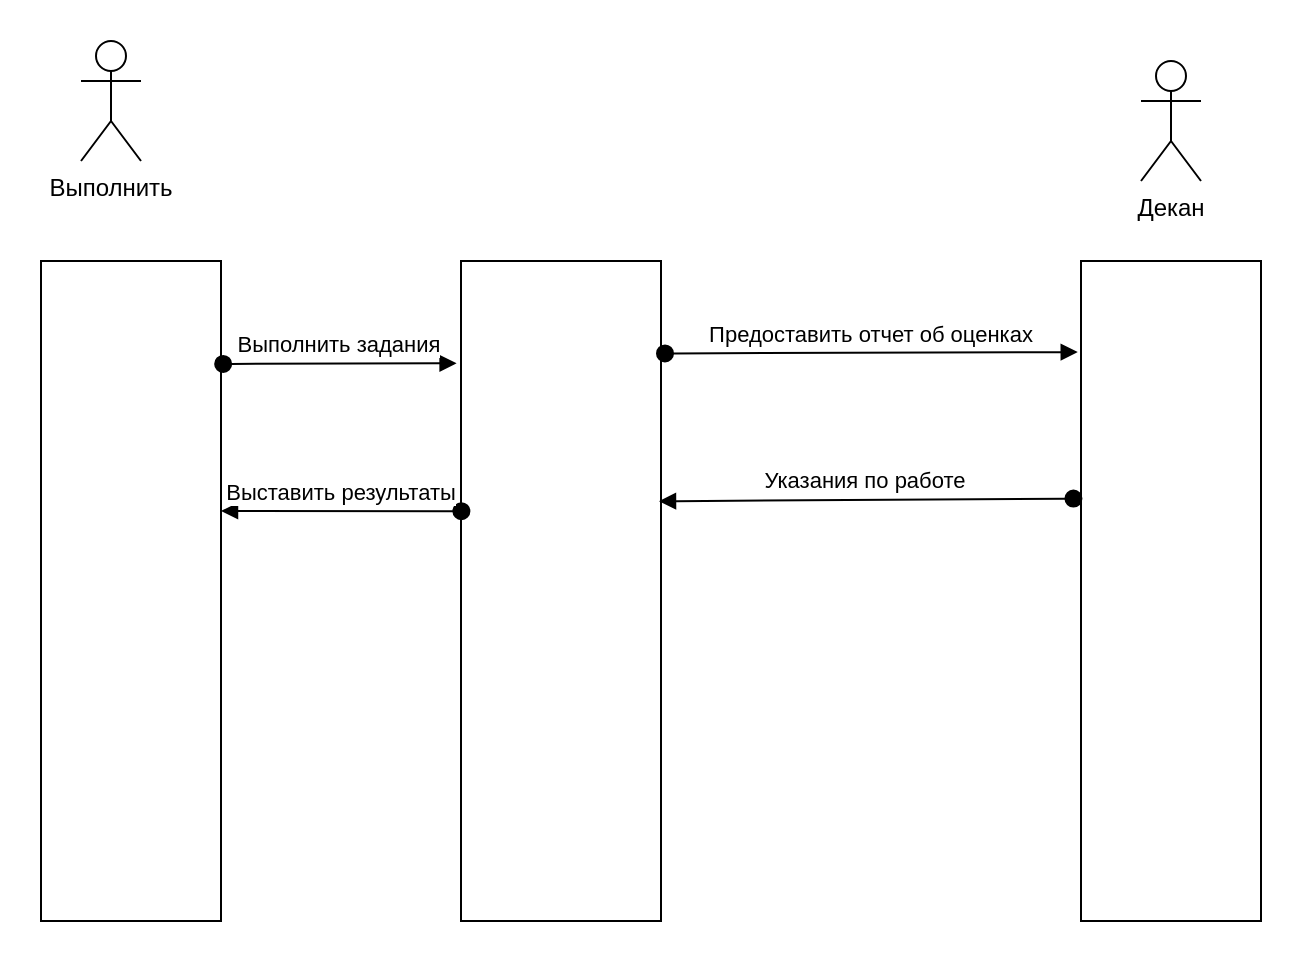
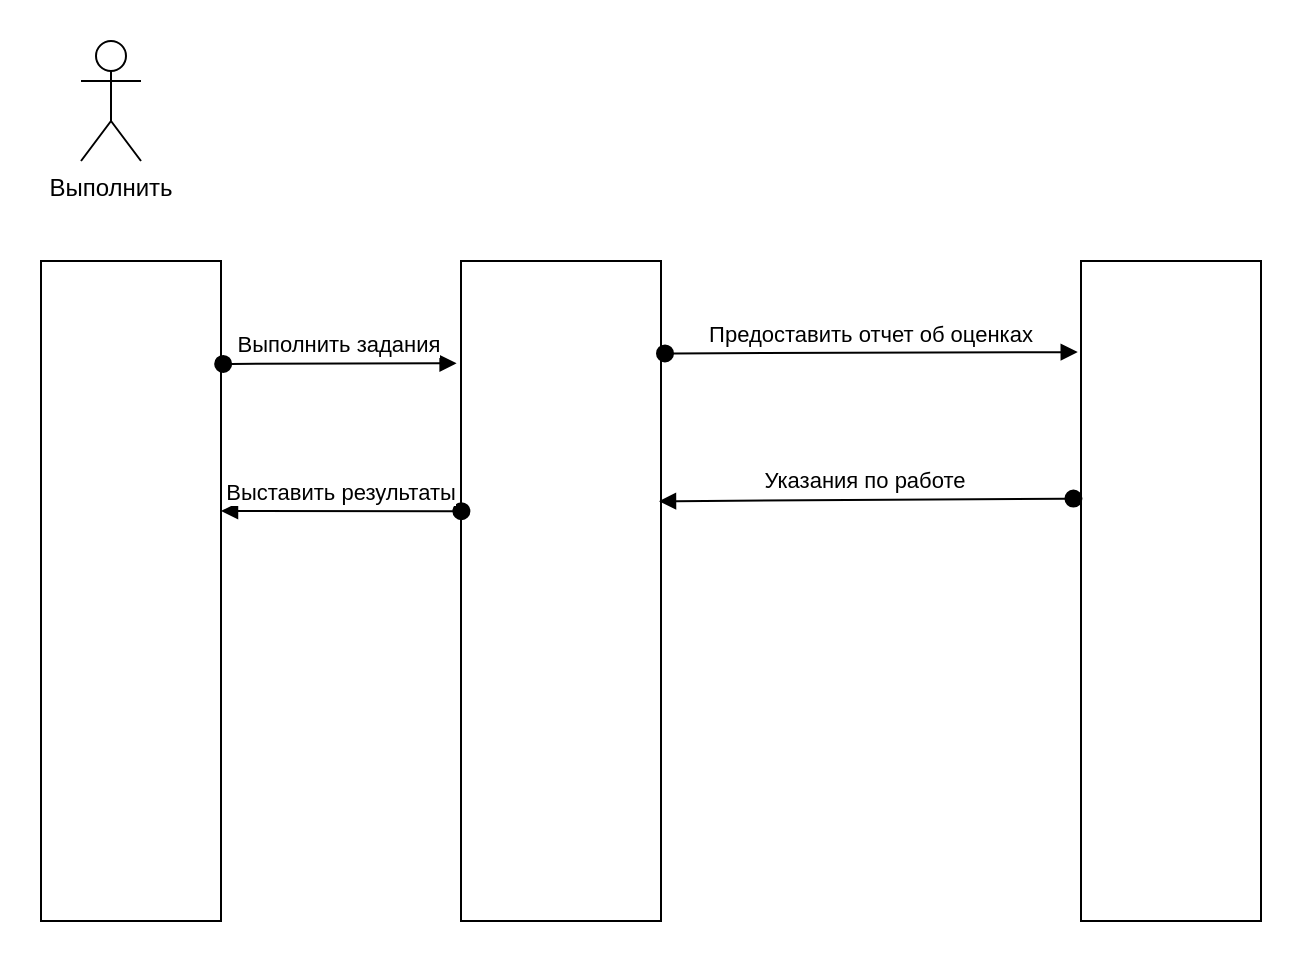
node "Декан": removed
